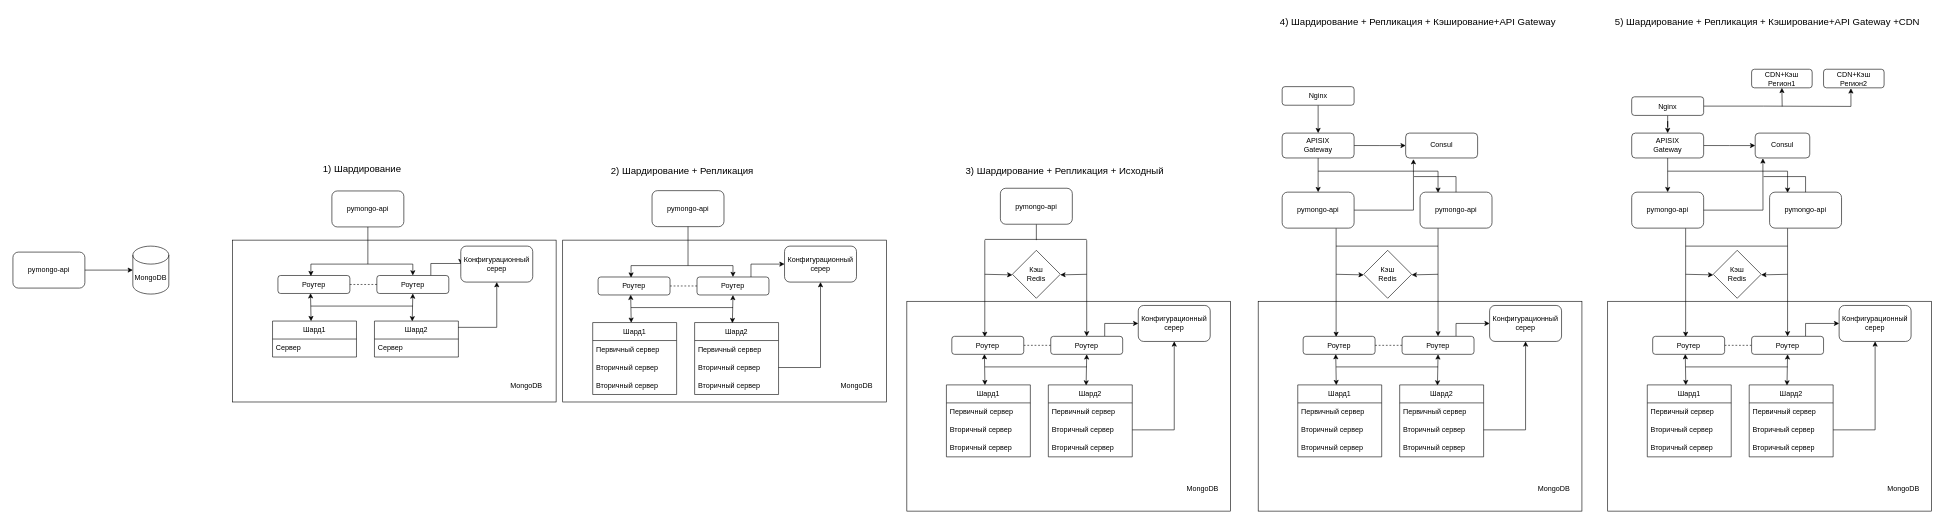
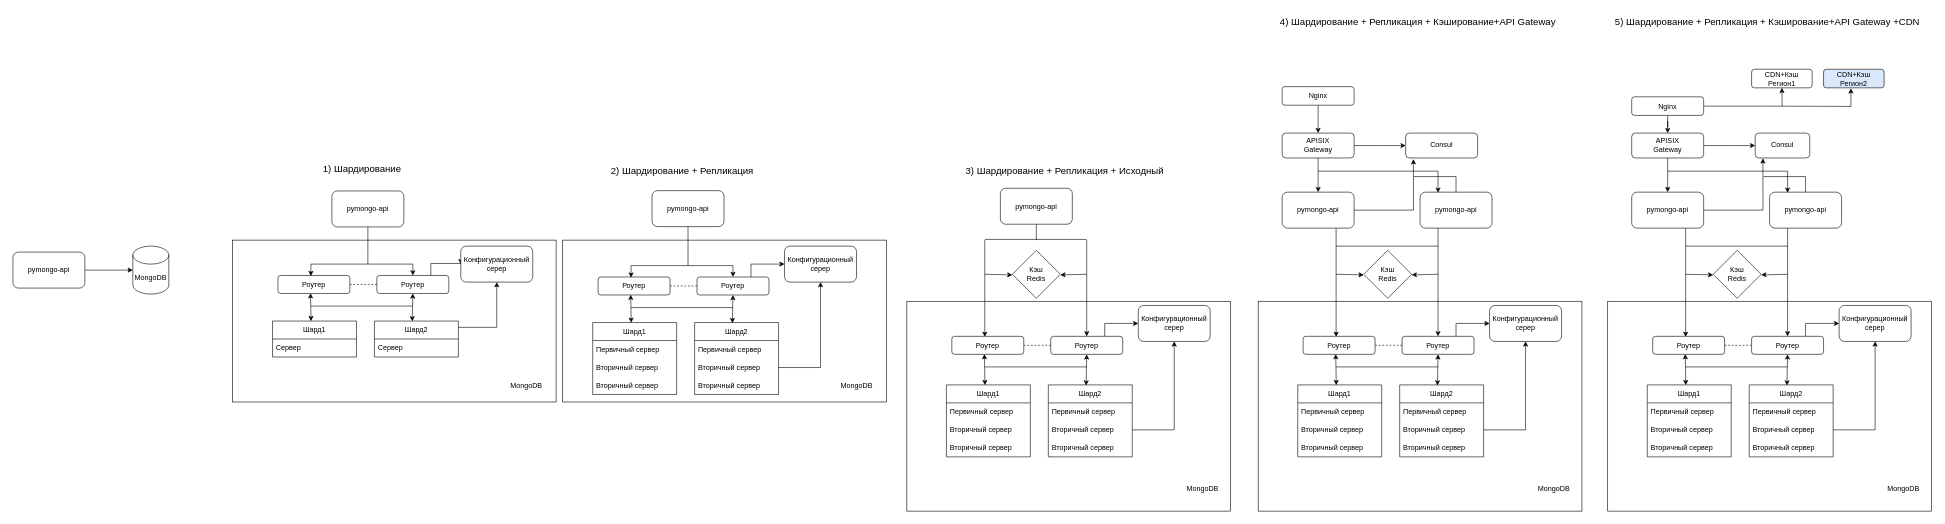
node "CDN+Кэш Регион2": fillcolor #ffffff -> #dae8fc
